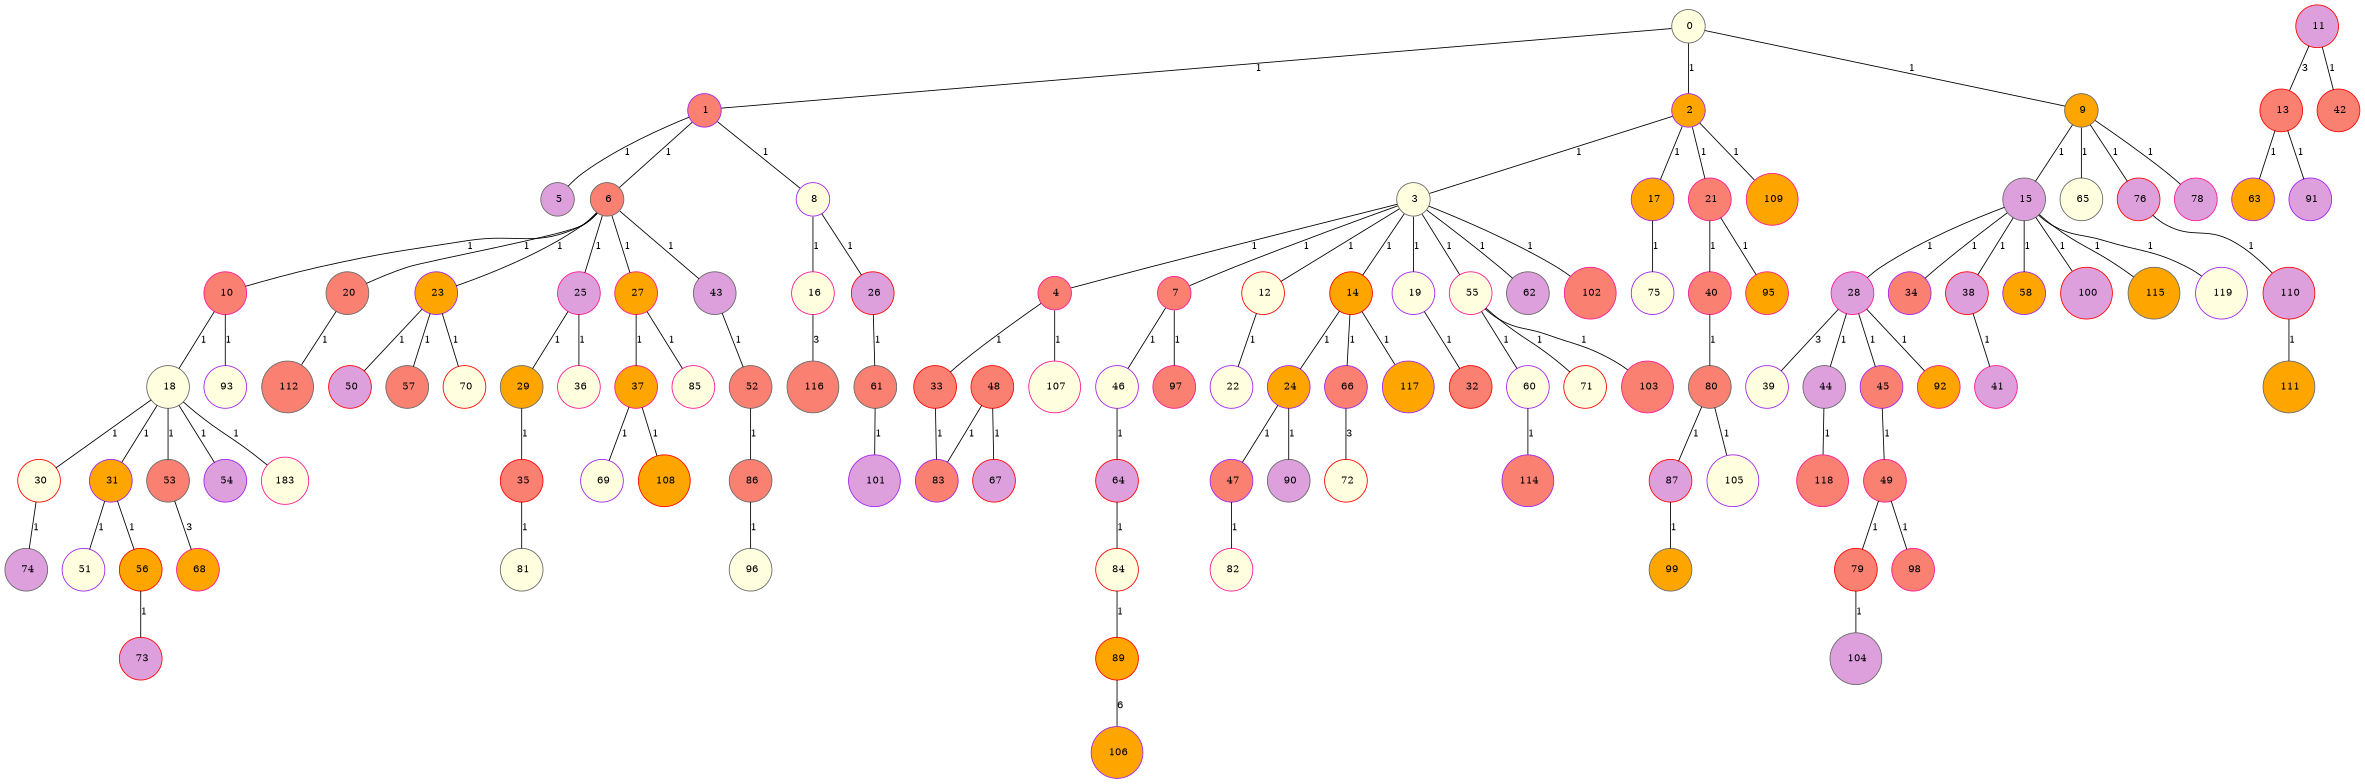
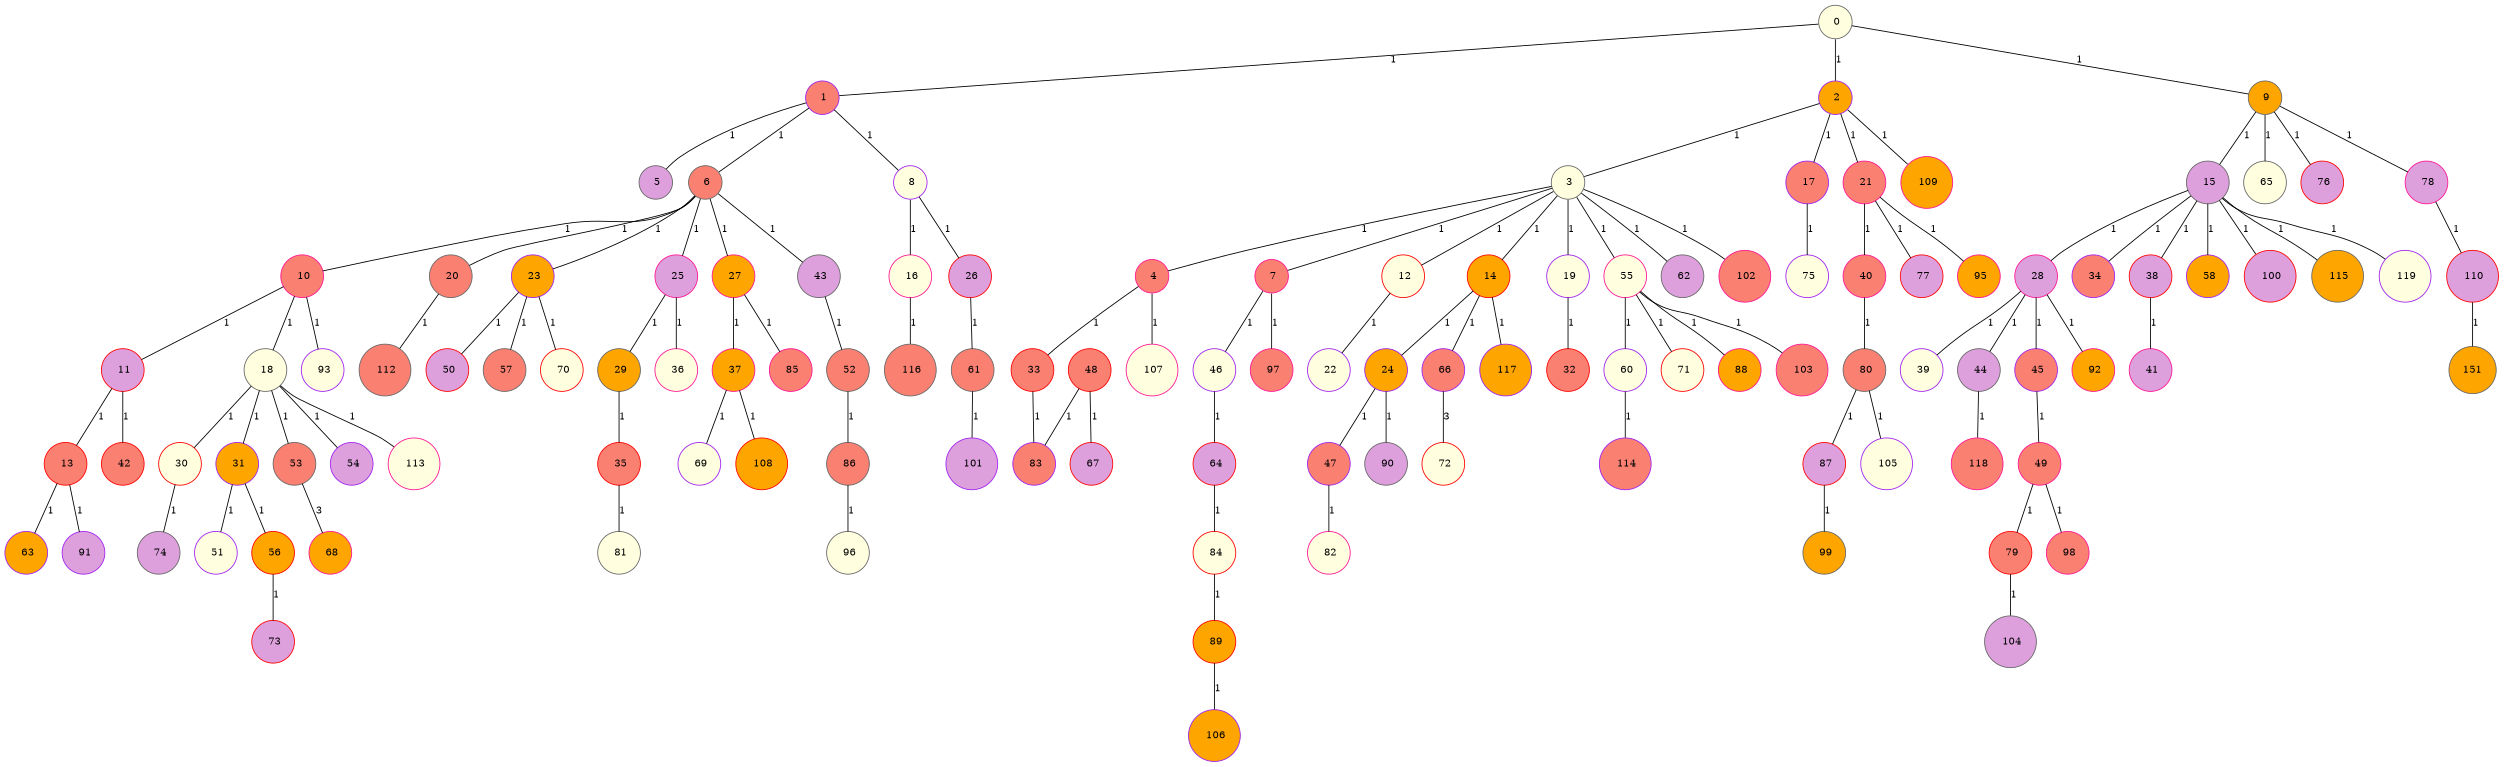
edge "11" -- "13": label "3" -> "1"
node "17": fillcolor orange -> salmon
edge "76" -- "110": now "78" -- "110"
node "77": added
edge "10" -- "11": added, label "1"
edge "16" -- "116": label "3" -> "1"
edge "28" -- "39": label "3" -> "1"
node "88": added
node "85": fillcolor lightyellow -> salmon
node "111": label "111" -> "151"
node "183": label "183" -> "113"
edge "89" -- "106": label "6" -> "1"
